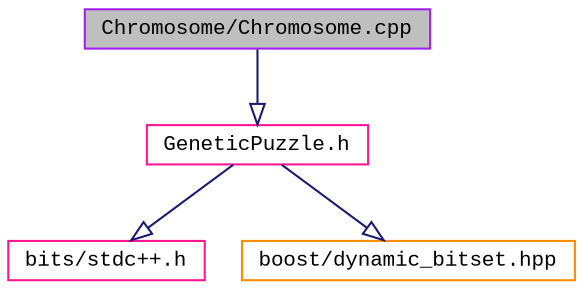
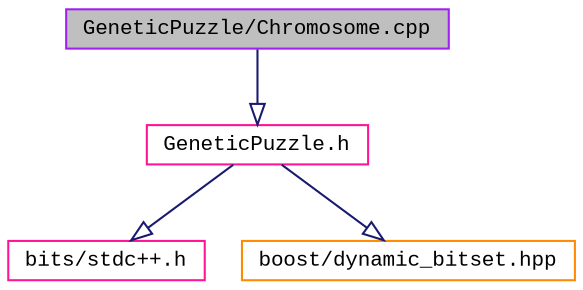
node "Chromosome/Chromosome.cpp": label "Chromosome/Chromosome.cpp" -> "GeneticPuzzle/Chromosome.cpp"
